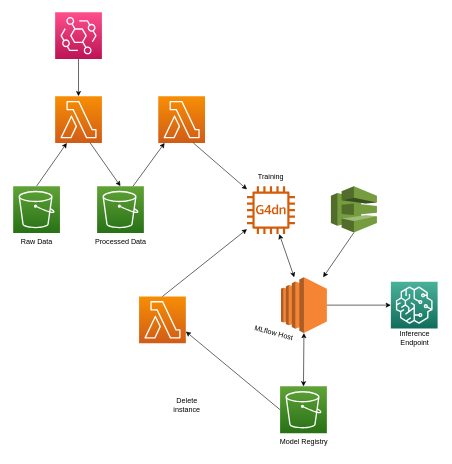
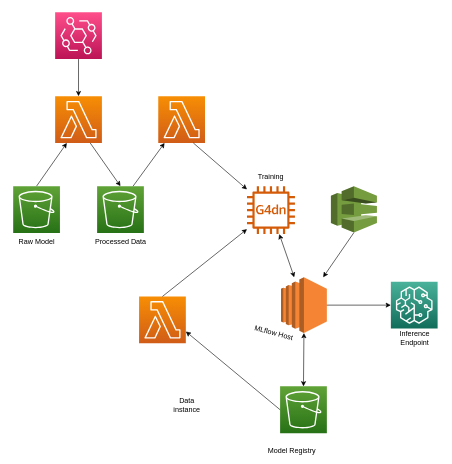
node "Raw Data": label "Raw Data" -> "Raw Model"
node "Delete instance": label "Delete instance" -> "Data instance"
node "Model Registry": moved (304, 443) -> (292, 452)
